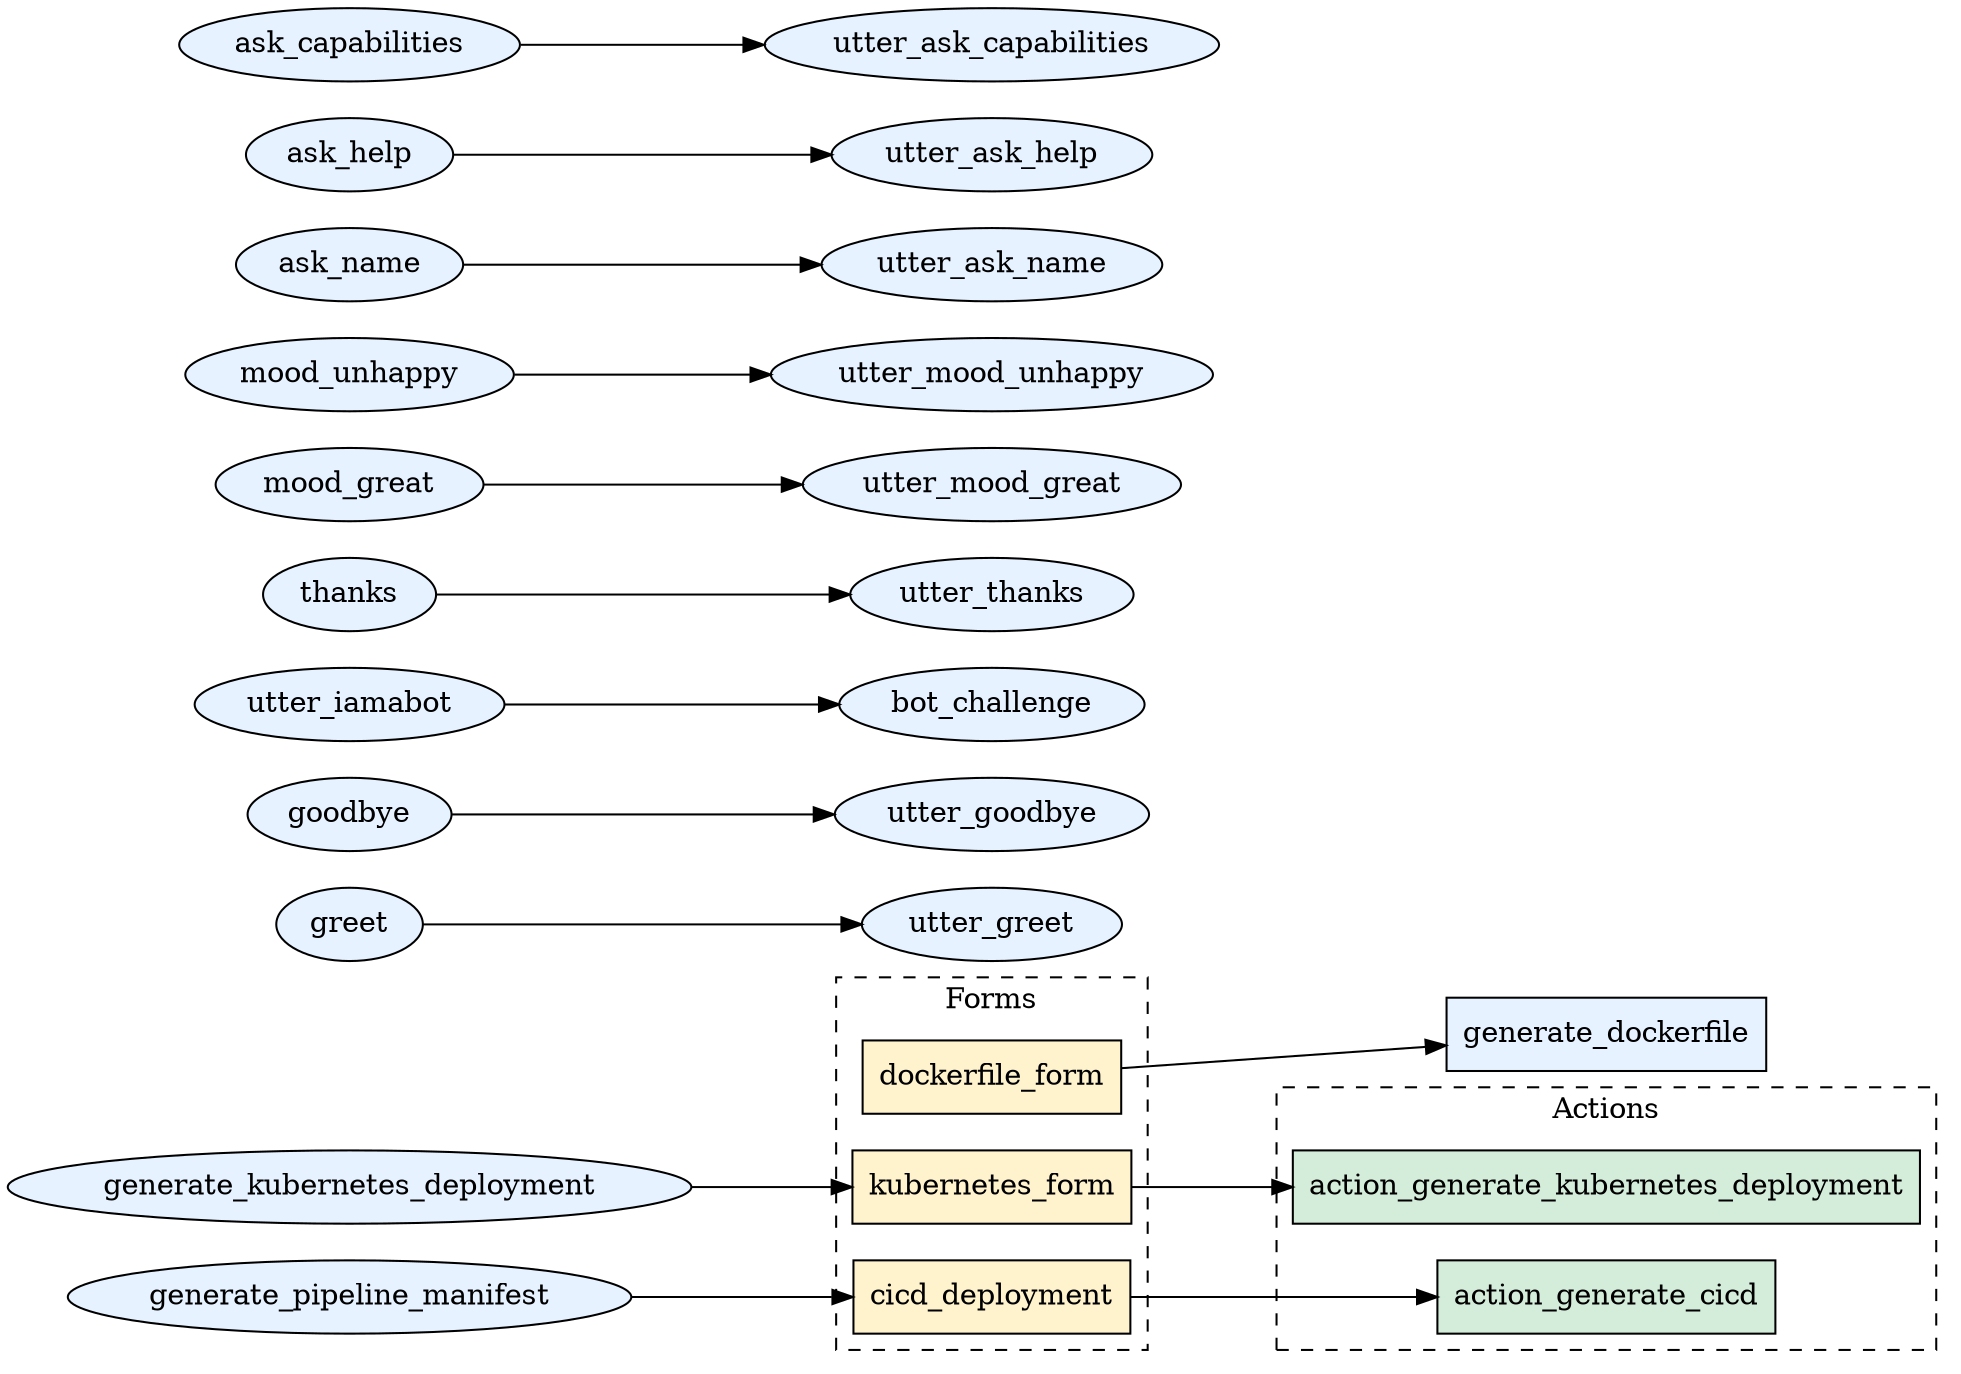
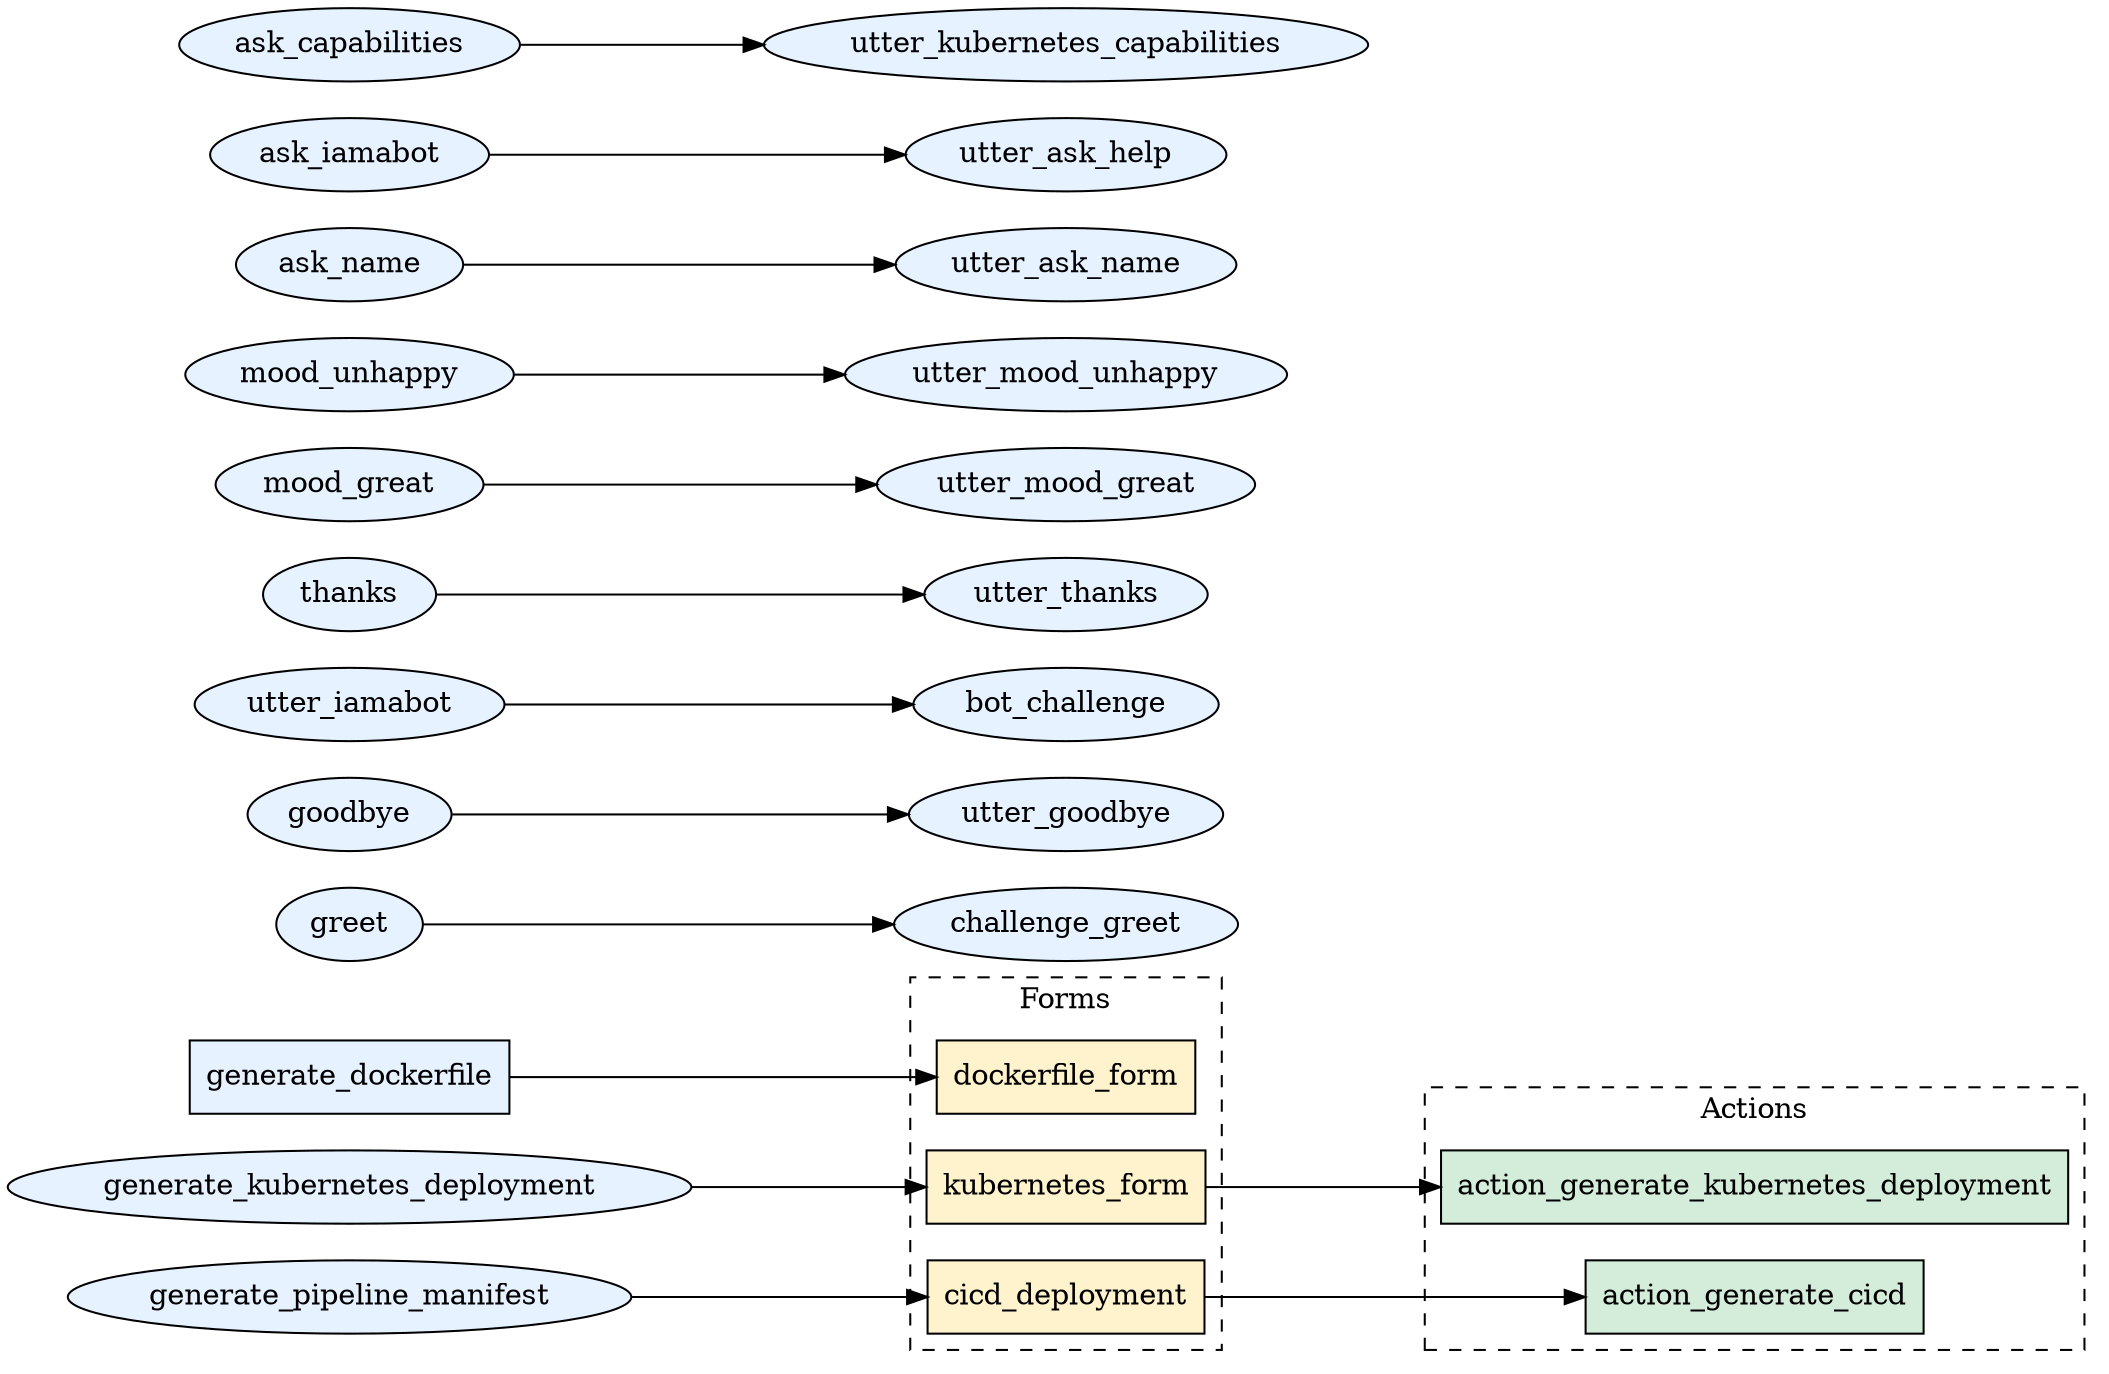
node "utter_ask_capabilities": label "utter_ask_capabilities" -> "utter_kubernetes_capabilities"
node "ask_help": label "ask_help" -> "ask_iamabot"
node "utter_greet": label "utter_greet" -> "challenge_greet"
edge "dockerfile_form" -> "generate_dockerfile": reversed
